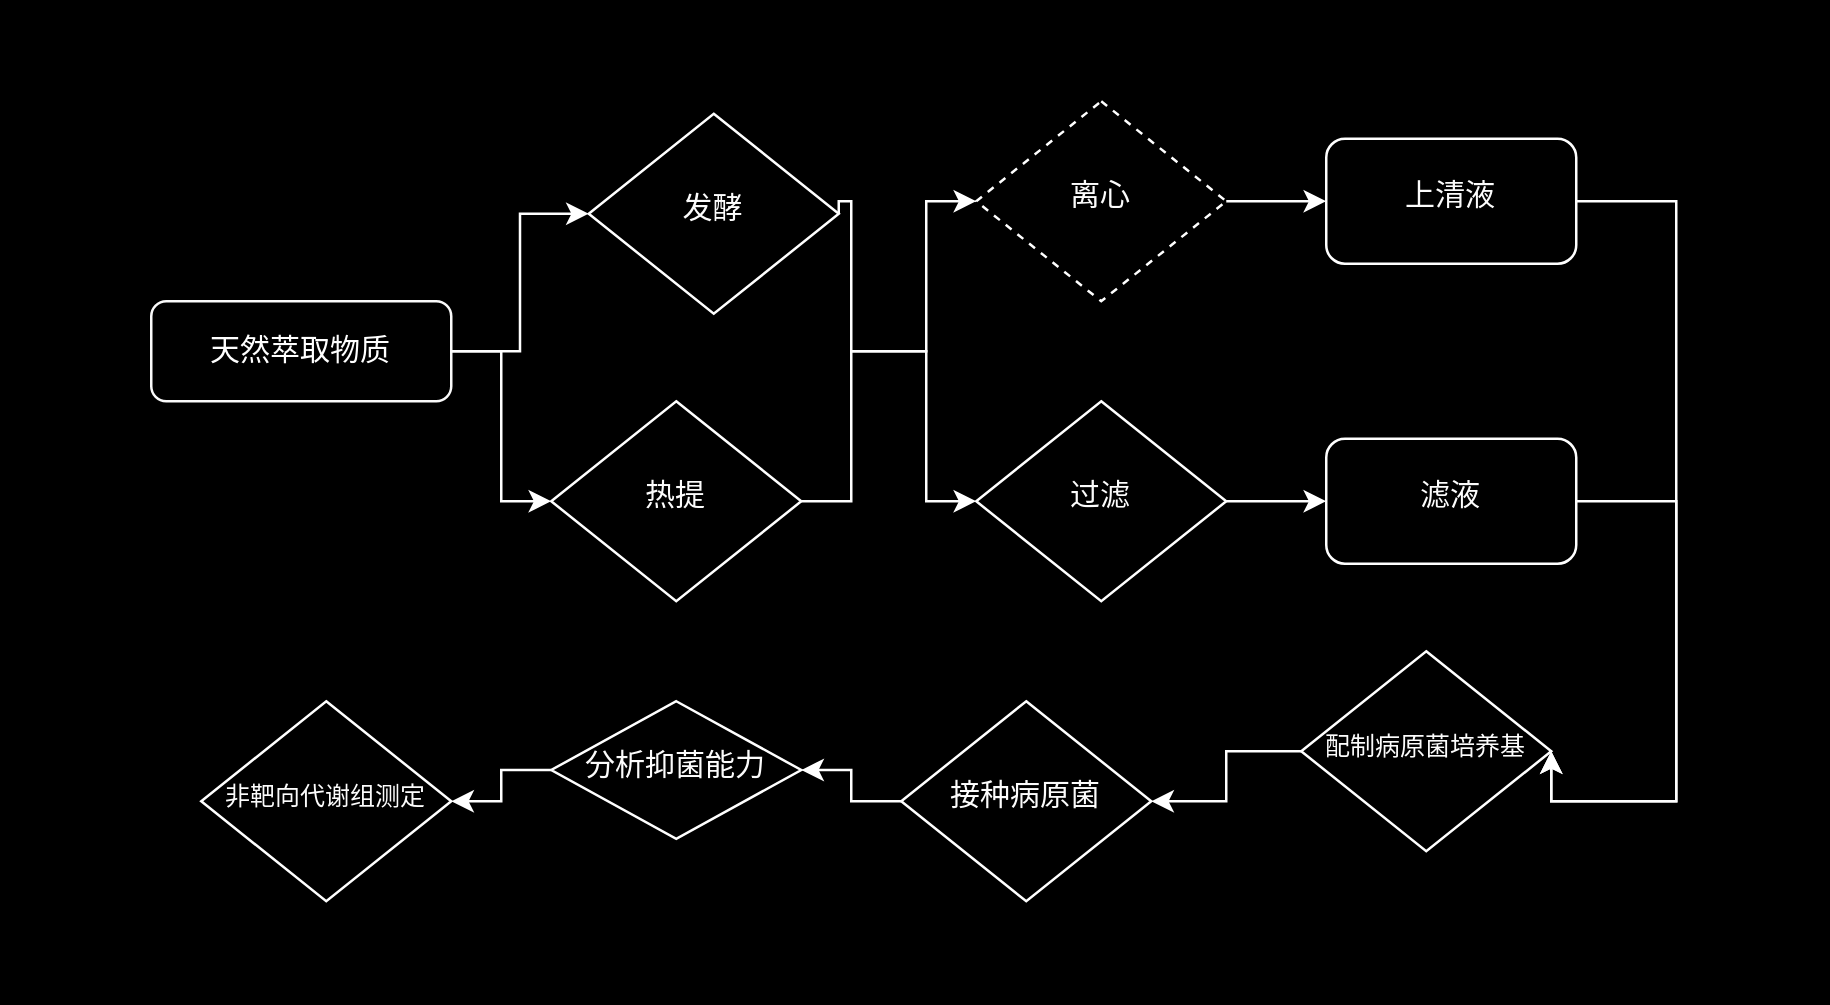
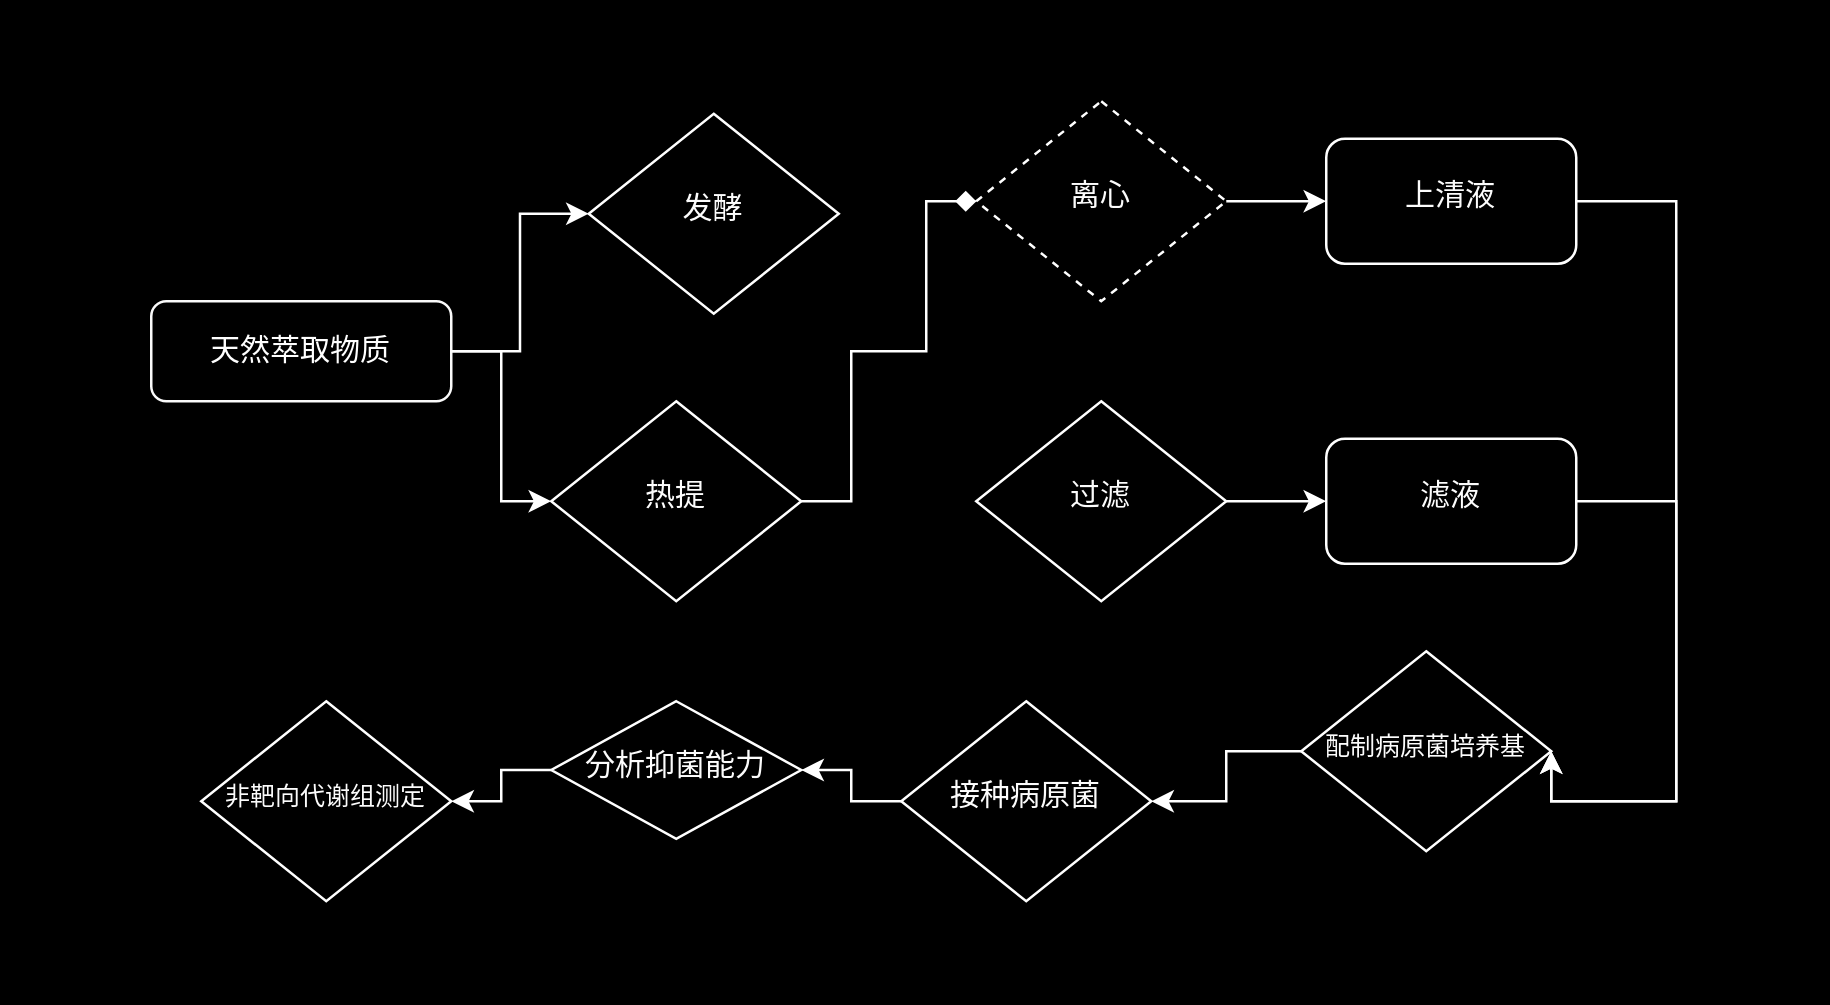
edge "热提" -> "离心": arrowhead classic -> diamond
edge "发酵" -> "过滤": removed
